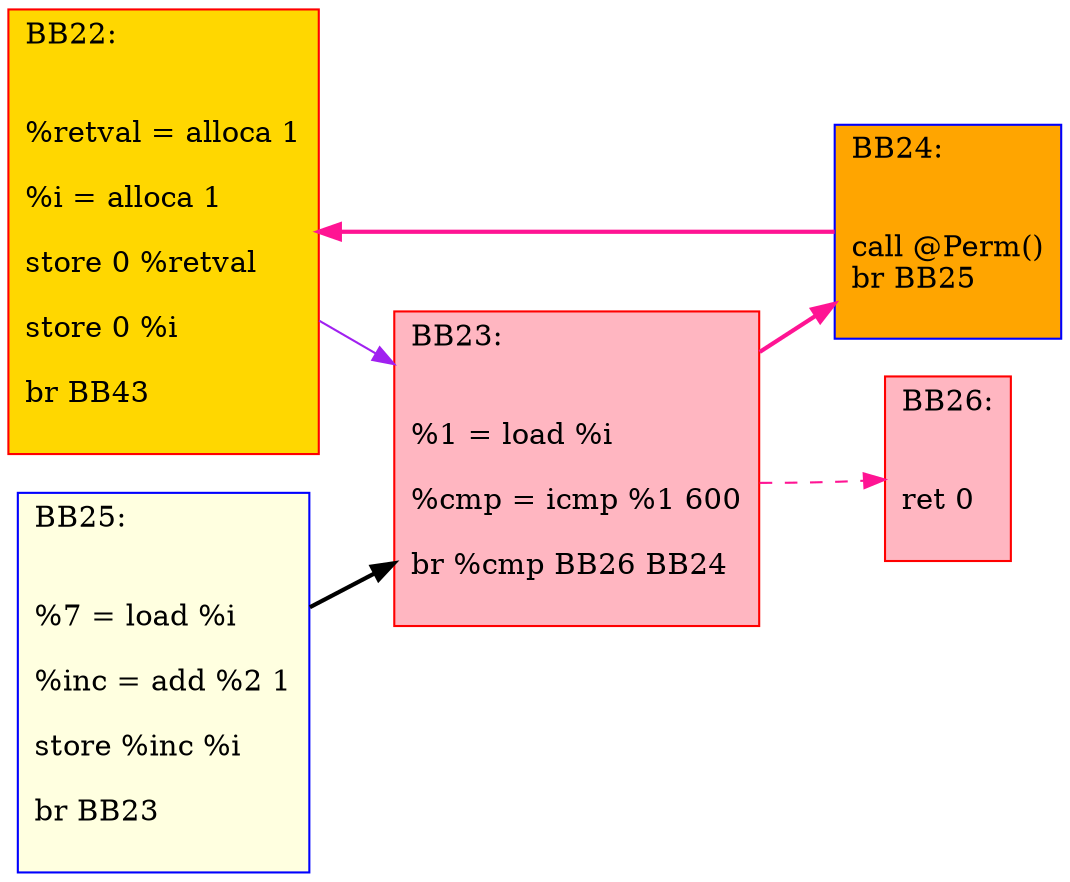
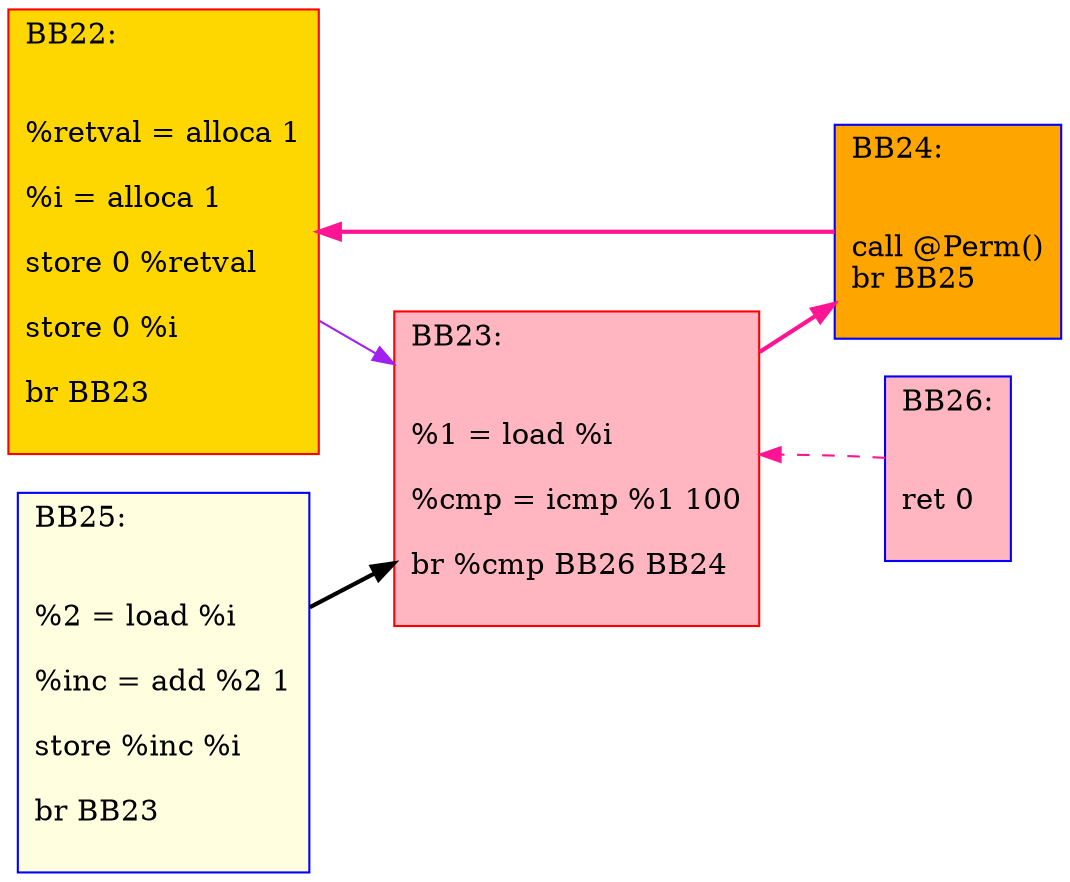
node "BB22:": text "br BB43" -> "br BB23"
node "BB26:": color red -> blue
edge "BB23:" -> "BB26:": reversed
node "BB23:": text "%cmp = icmp %1 600" -> "%cmp = icmp %1 100"
node "BB25:": text "%7 = load %i" -> "%2 = load %i"
